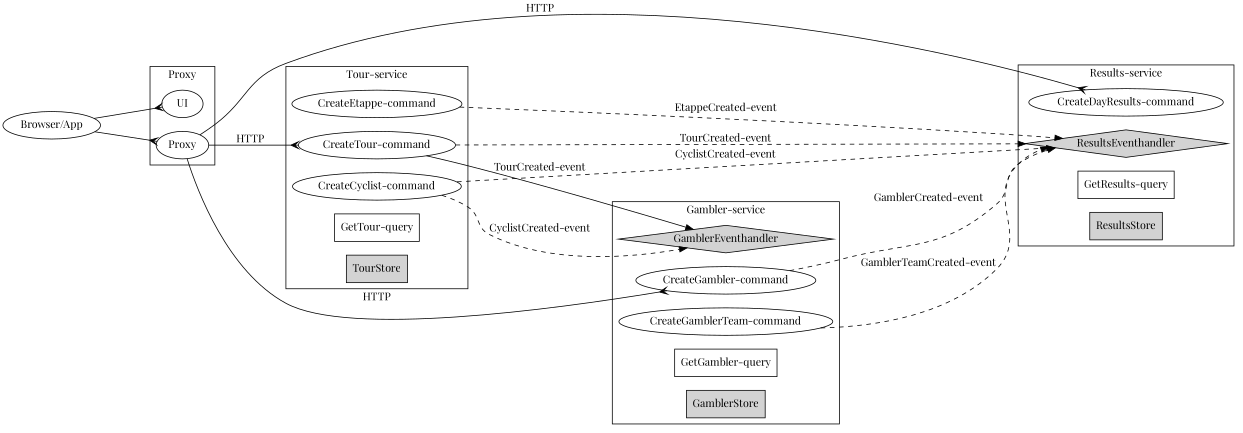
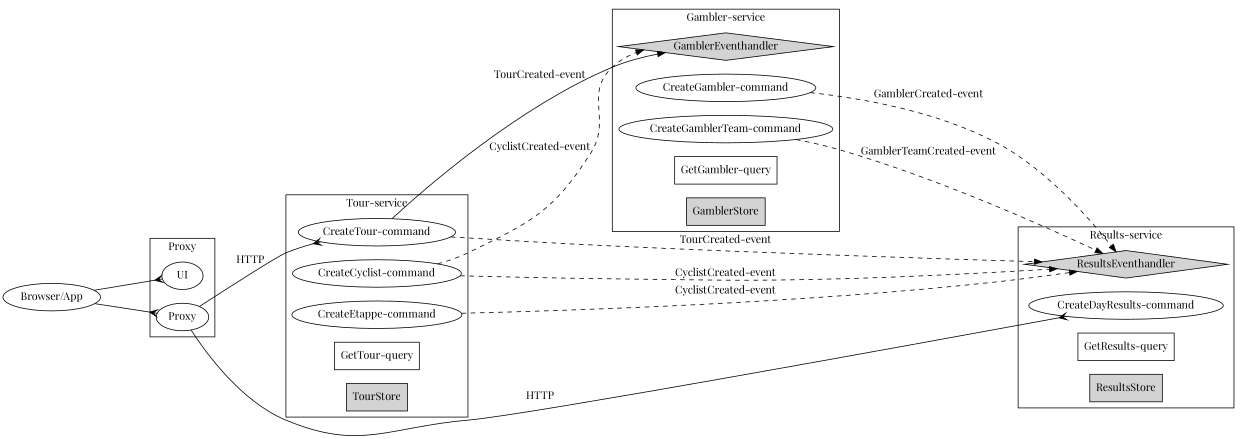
edge "CreateEtappe-command" -> "ResultsEventhandler": label "EtappeCreated-event" -> "CyclistCreated-event"
edge "Proxy" -> "CreateGambler-command": removed, label "HTTP"
